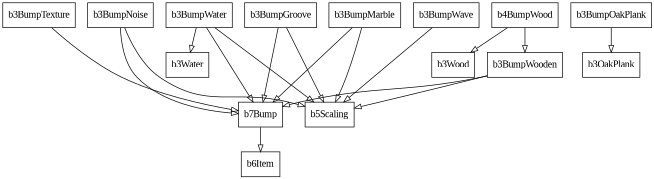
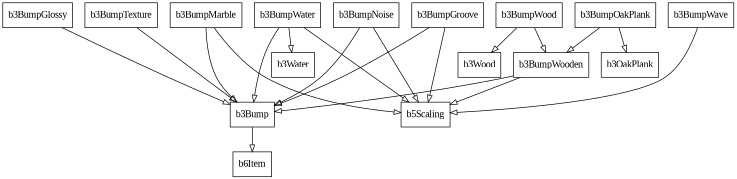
node "b3BumpGlossy": added
node "b4BumpWood": label "b4BumpWood" -> "b3BumpWood"
edge "b3BumpOakPlank" -> "b3BumpWooden": added
node "b7Bump": label "b7Bump" -> "b3Bump"
